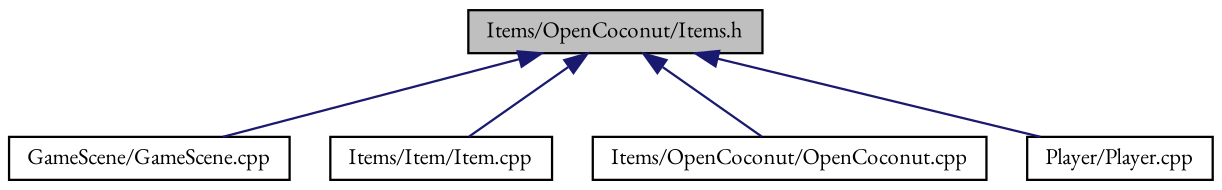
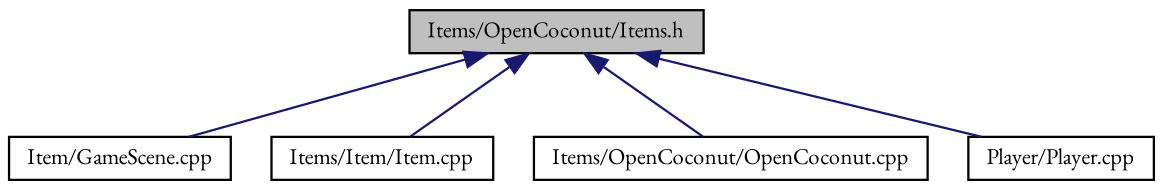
node "GameScene/GameScene.cpp": label "GameScene/GameScene.cpp" -> "Item/GameScene.cpp"
